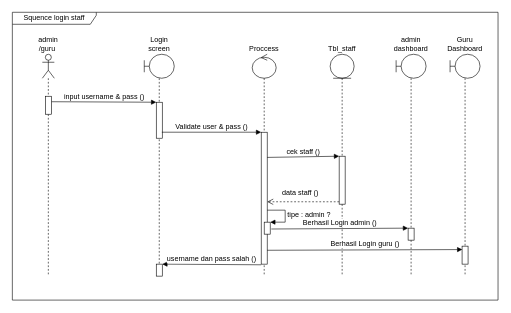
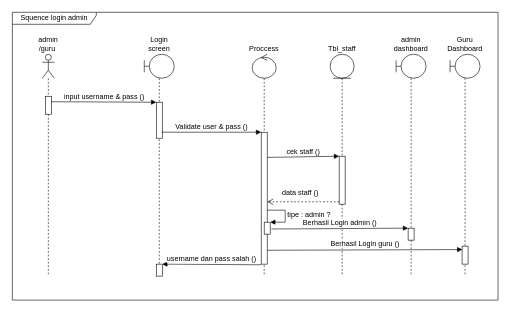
node "Squence login staff": label "Squence login staff" -> "Squence login admin"
